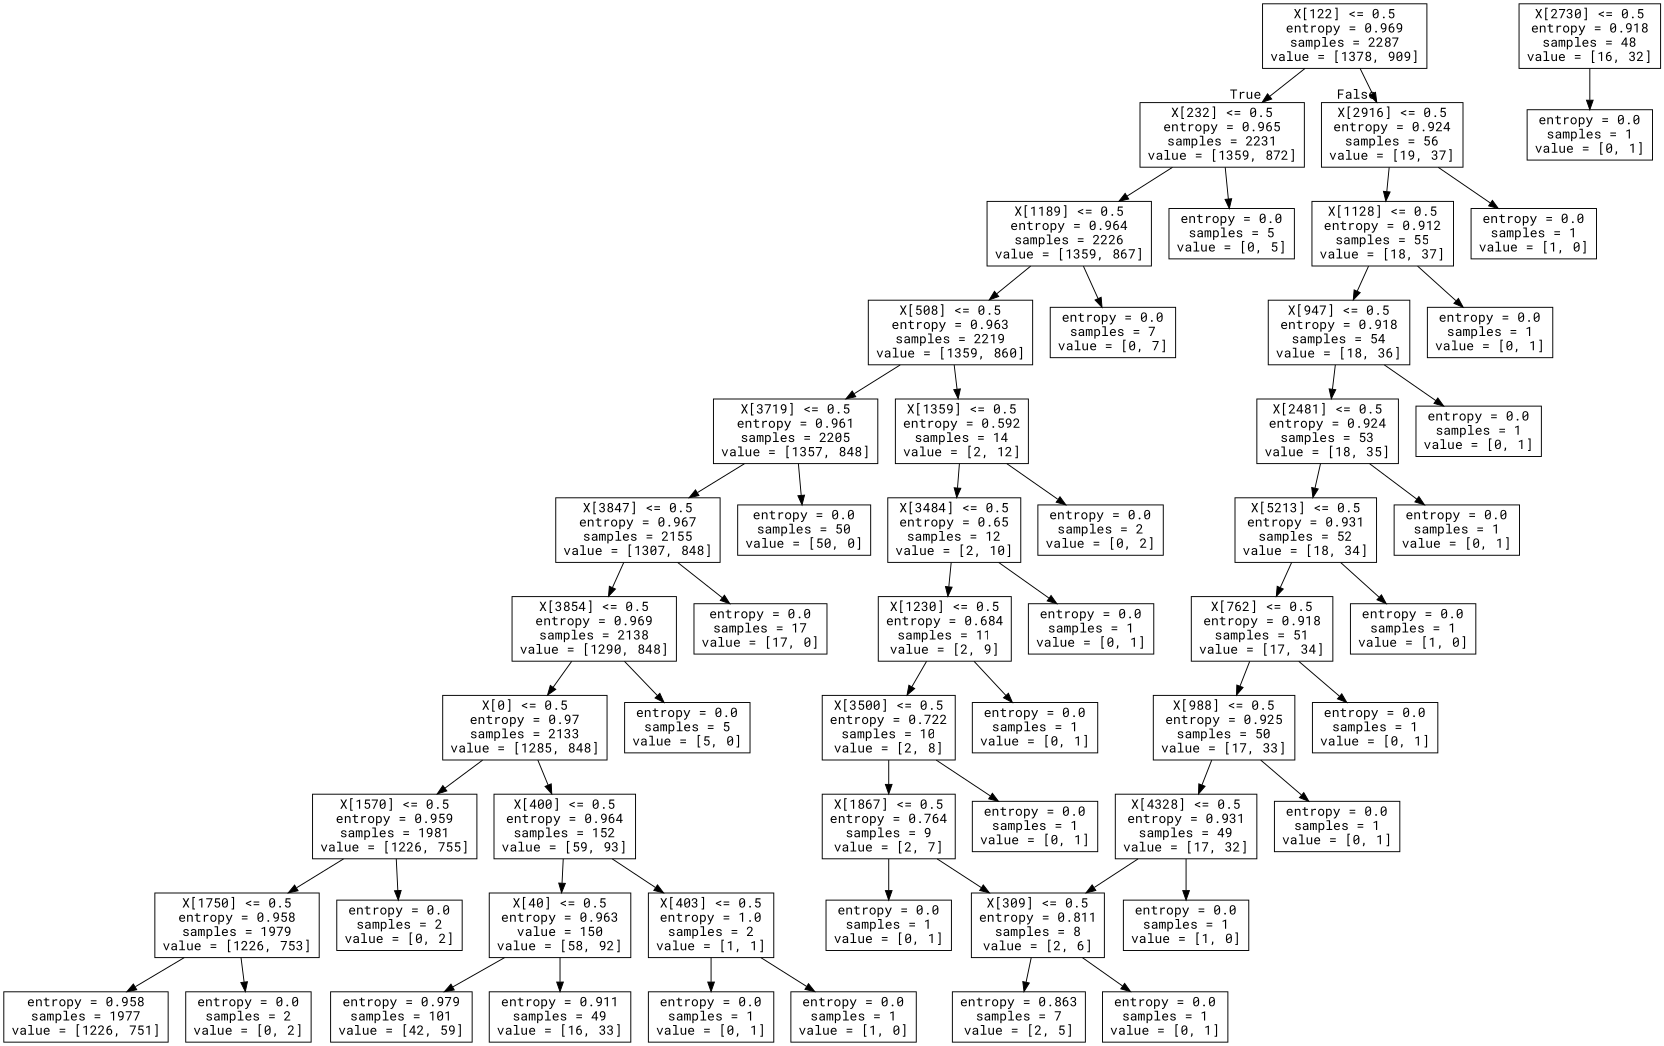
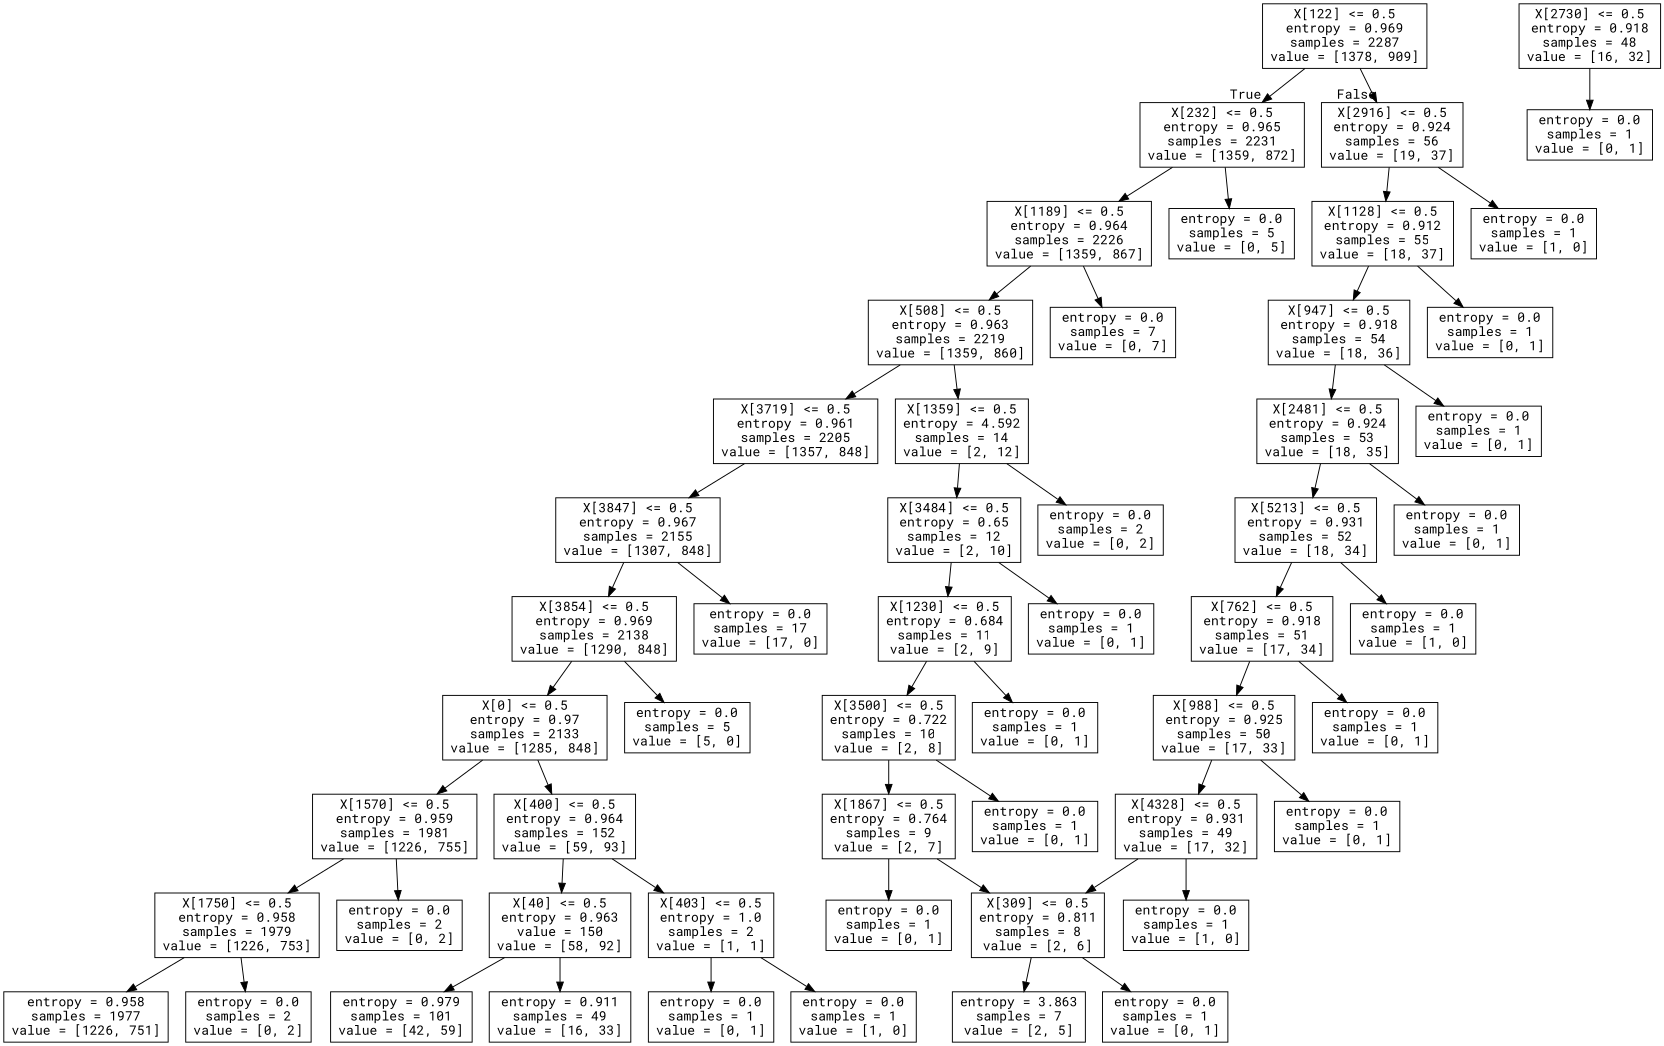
node "X[1359] <= 0.5 entropy = 0.592 samples = 14 value = [2, 12]": label "X[1359] <= 0.5 entropy = 0.592 samples = 14 value = [2, 12]" -> "X[1359] <= 0.5 entropy = 4.592 samples = 14 value = [2, 12]"
node "entropy = 0.0 samples = 50 value = [50, 0]": removed
node "entropy = 0.863 samples = 7 value = [2, 5]": label "entropy = 0.863 samples = 7 value = [2, 5]" -> "entropy = 3.863 samples = 7 value = [2, 5]"
